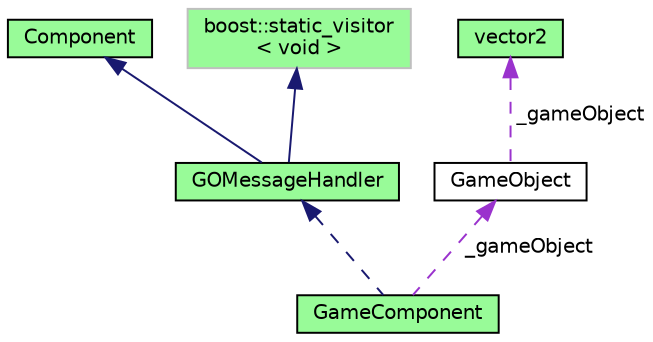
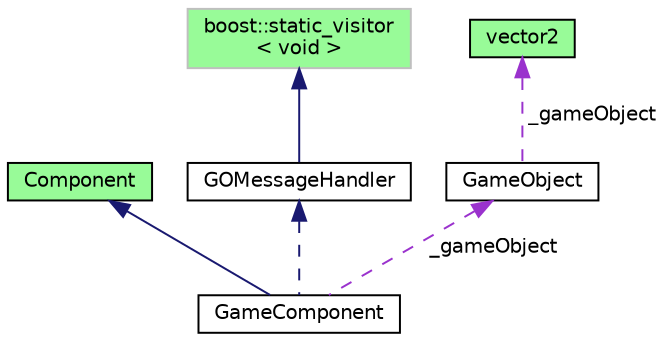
edge "GOMessageHandler" -> "Component": now "GameComponent" -> "Component"
node "GOMessageHandler": fillcolor palegreen -> white
node "GameComponent": fillcolor palegreen -> white
